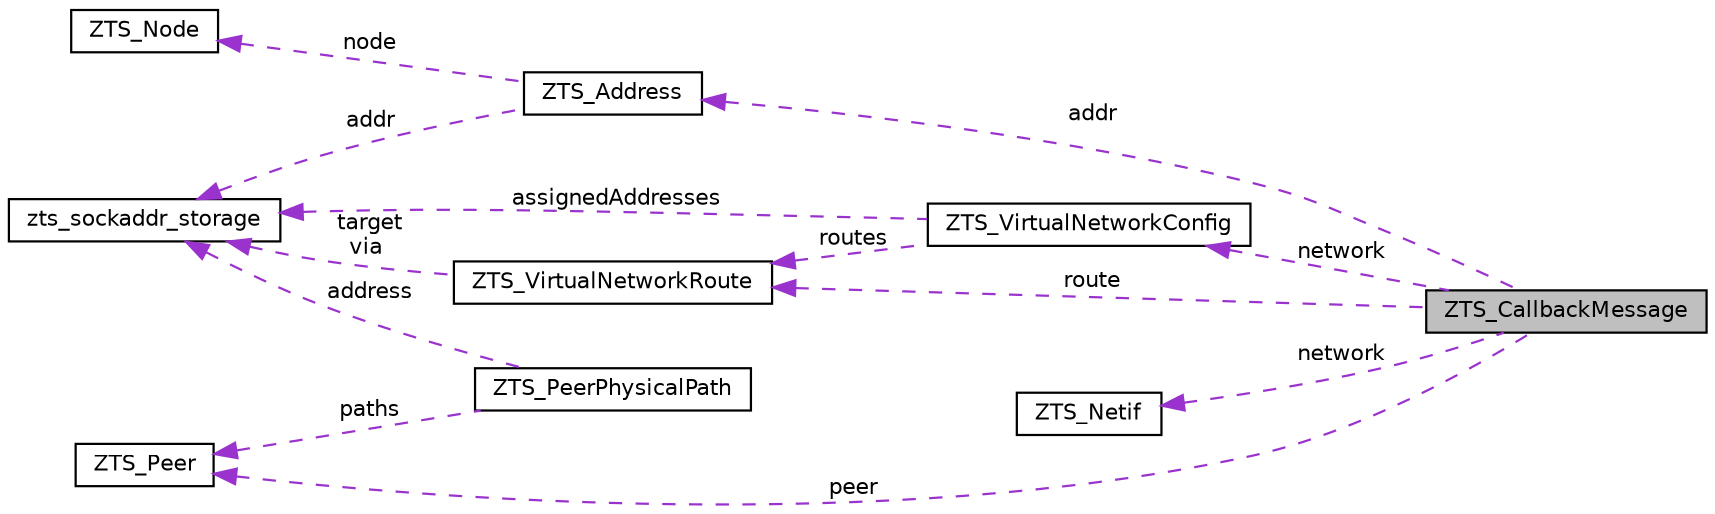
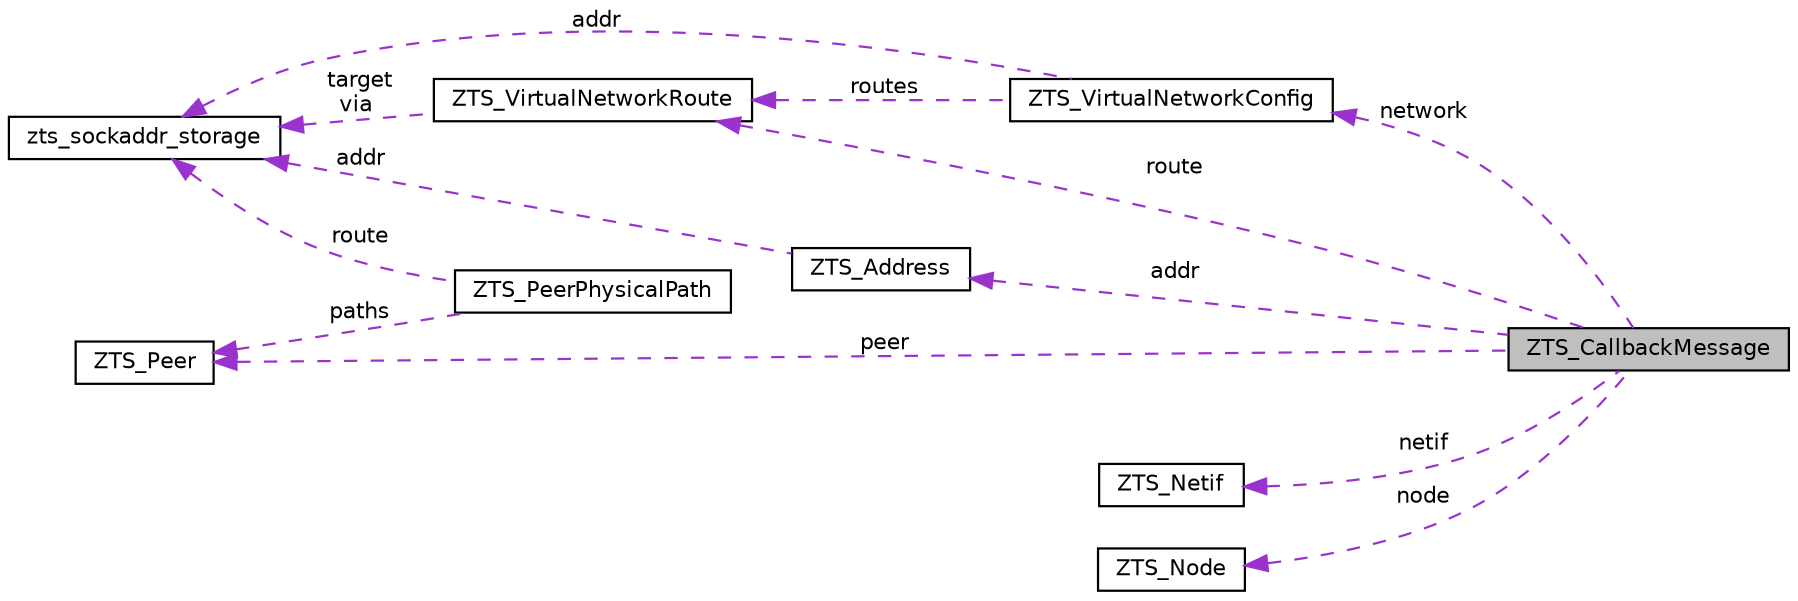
edge "ZTS_Address" -> "ZTS_Node": now "ZTS_CallbackMessage" -> "ZTS_Node"
edge "ZTS_VirtualNetworkConfig" -> "zts_sockaddr_storage": label " assignedAddresses" -> " addr"
edge "ZTS_PeerPhysicalPath" -> "zts_sockaddr_storage": label " address" -> " route"
edge "ZTS_CallbackMessage" -> "ZTS_Netif": label " network" -> " netif"
